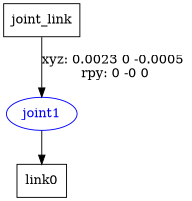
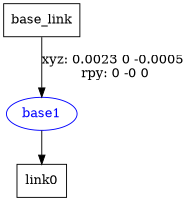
node "joint_link": label "joint_link" -> "base_link"
node "joint1": label "joint1" -> "base1"
